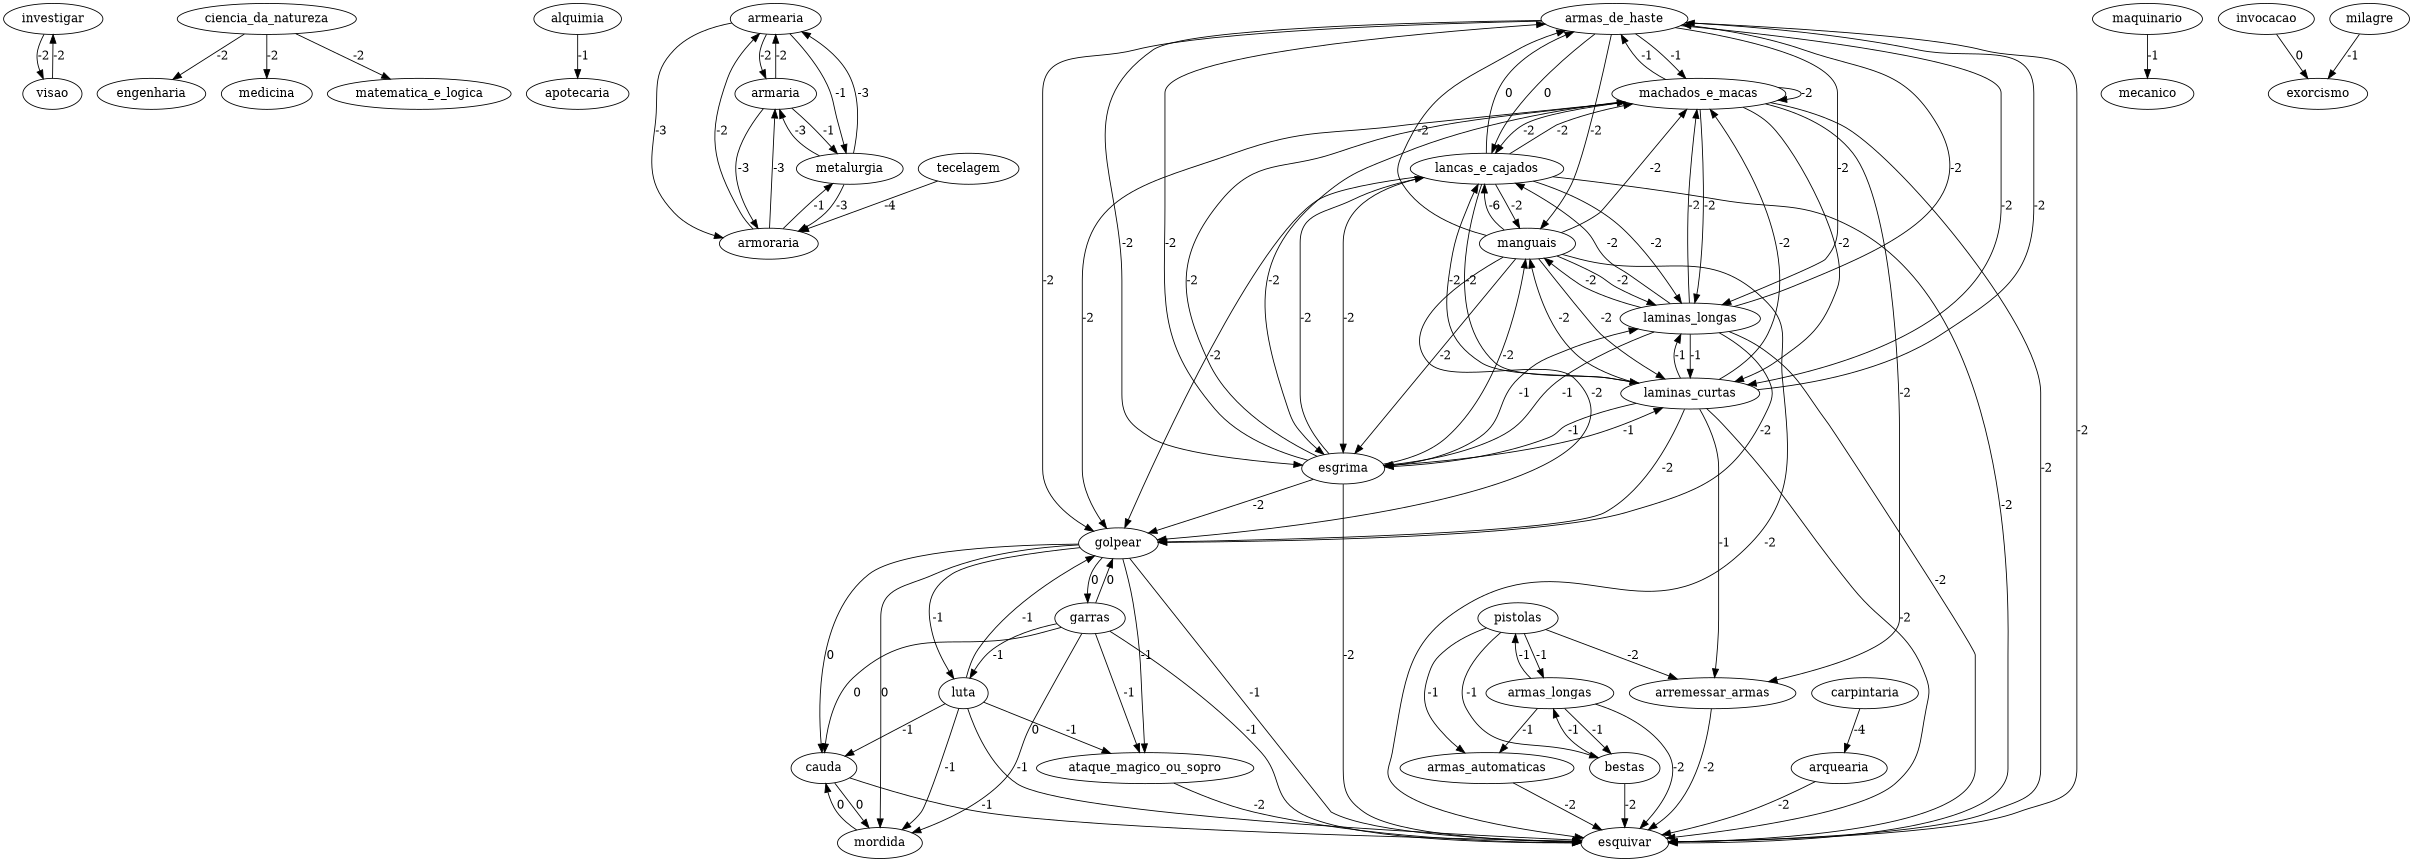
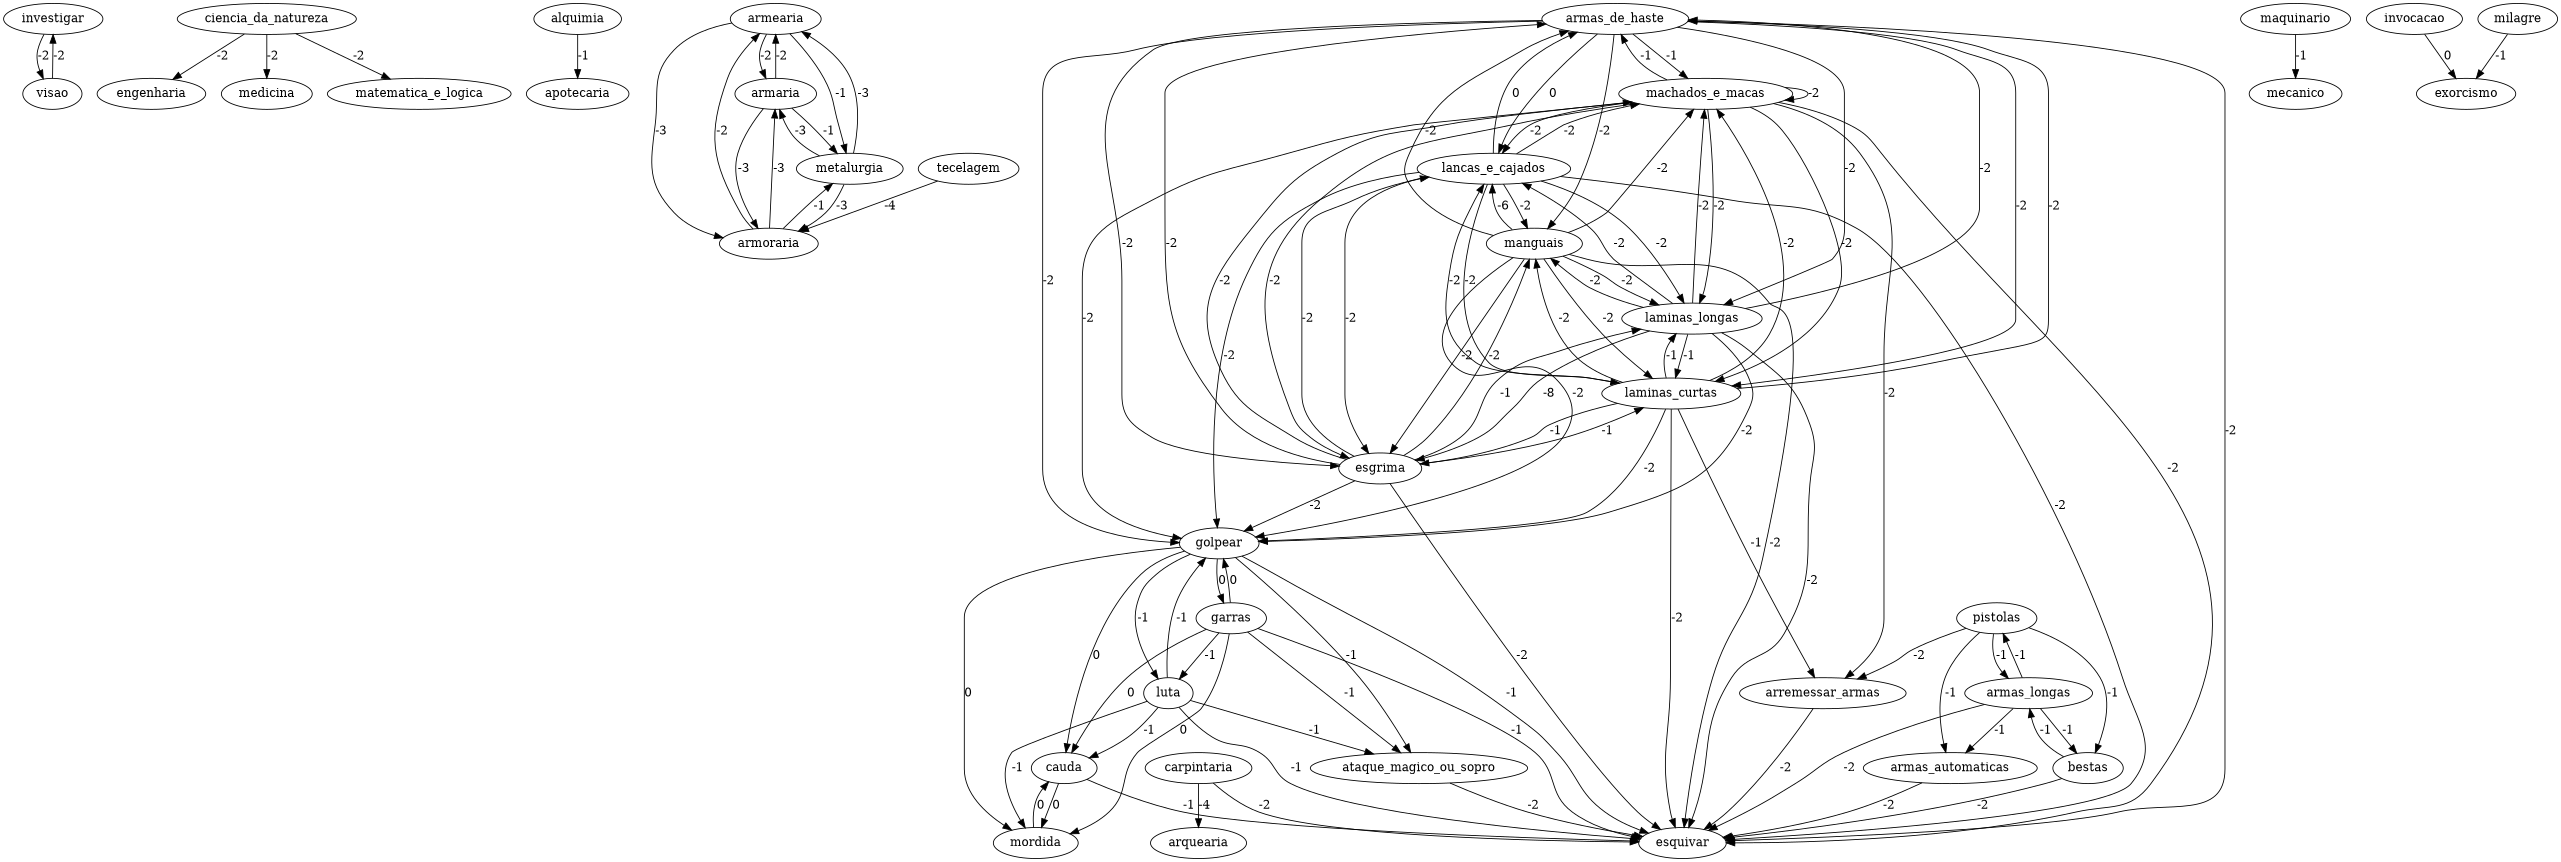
edge "laminas_longas" -> "esgrima": label "-1" -> "-8"
edge "arquearia" -> "esquivar": now "carpintaria" -> "esquivar"
